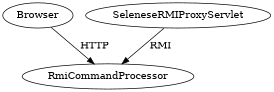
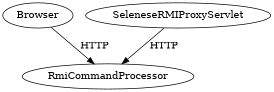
edge "SeleneseRMIProxyServlet" -> "RmiCommandProcessor": label " RMI" -> " HTTP"
